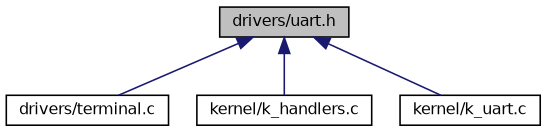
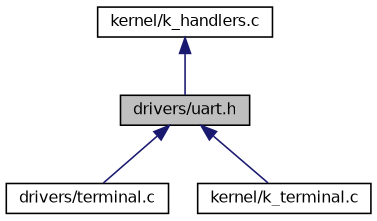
edge "kernel/k_handlers.c" -> "drivers/uart.h": reversed
node "kernel/k_uart.c": label "kernel/k_uart.c" -> "kernel/k_terminal.c"
